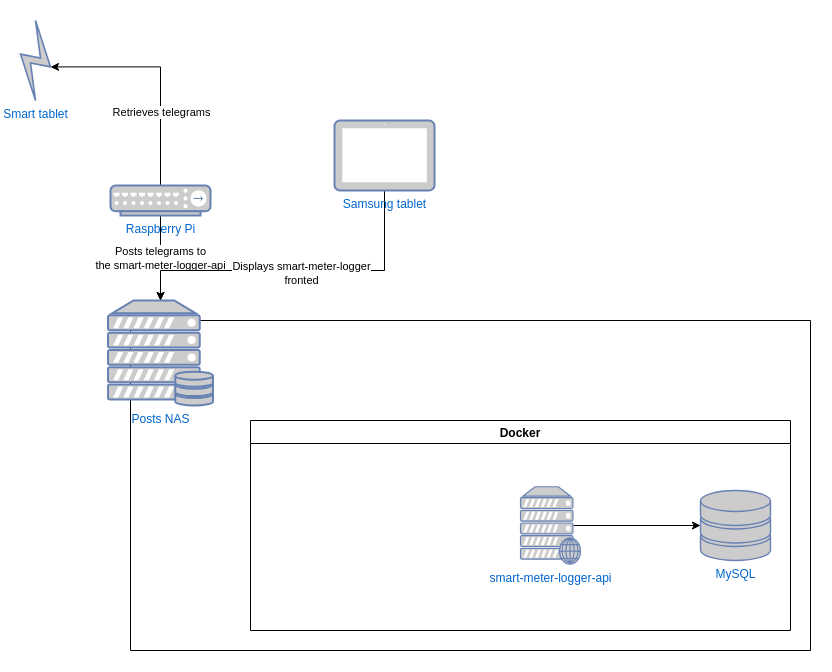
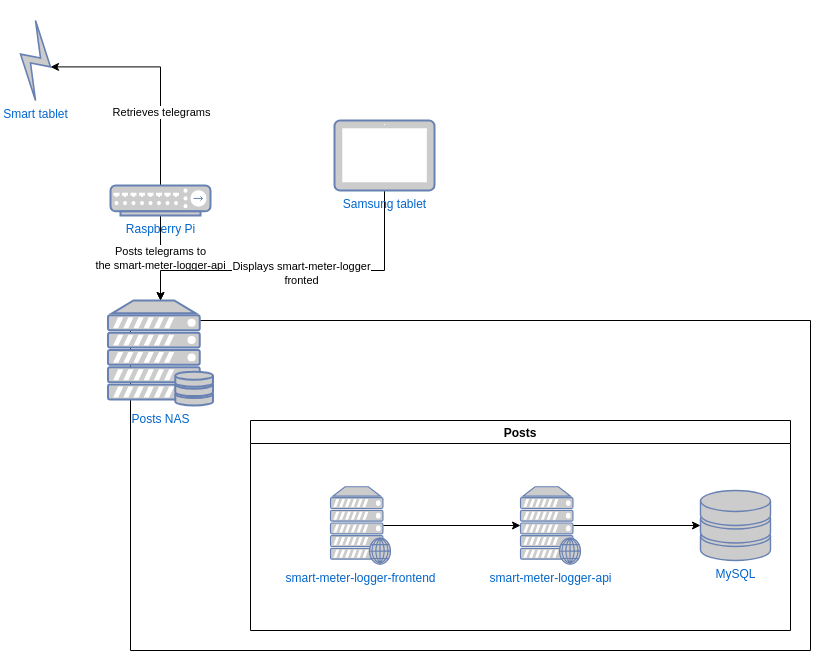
node "Docker": label "Docker" -> "Posts"
node "smart-meter-logger-frontend": added
edge "smart-meter-logger-frontend" -> "smart-meter-logger-api": added
